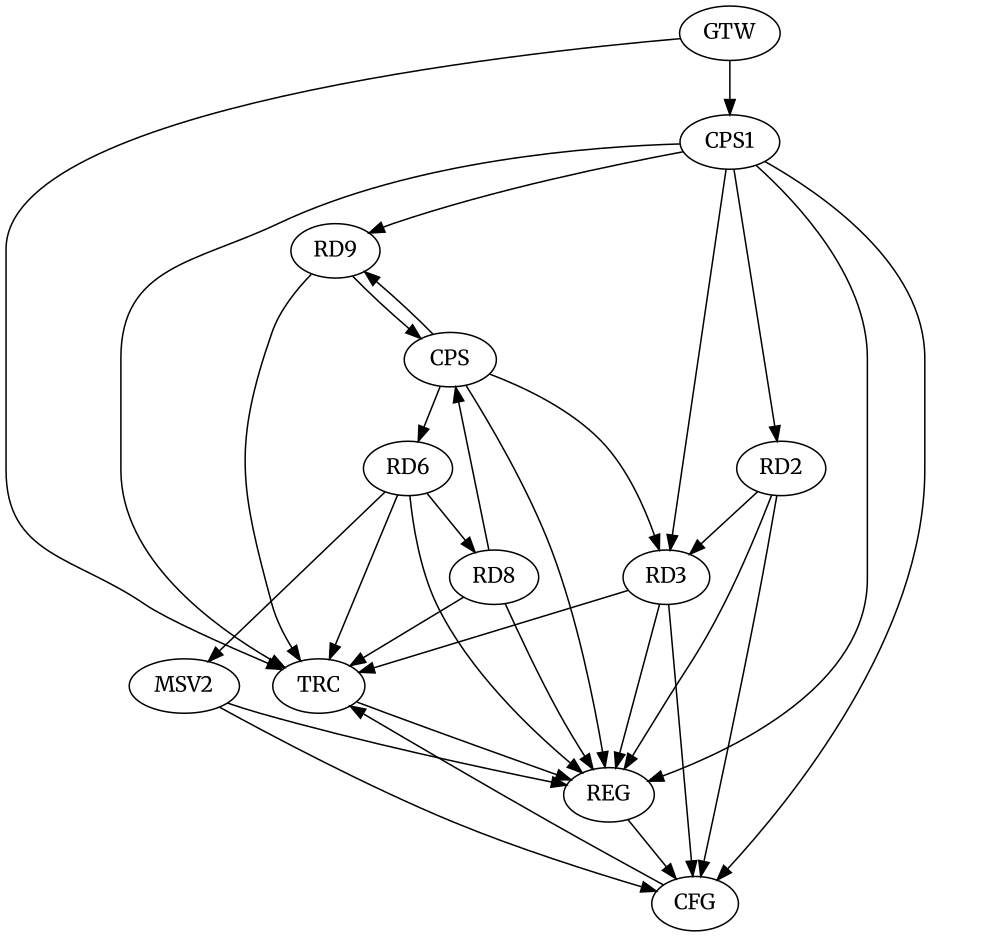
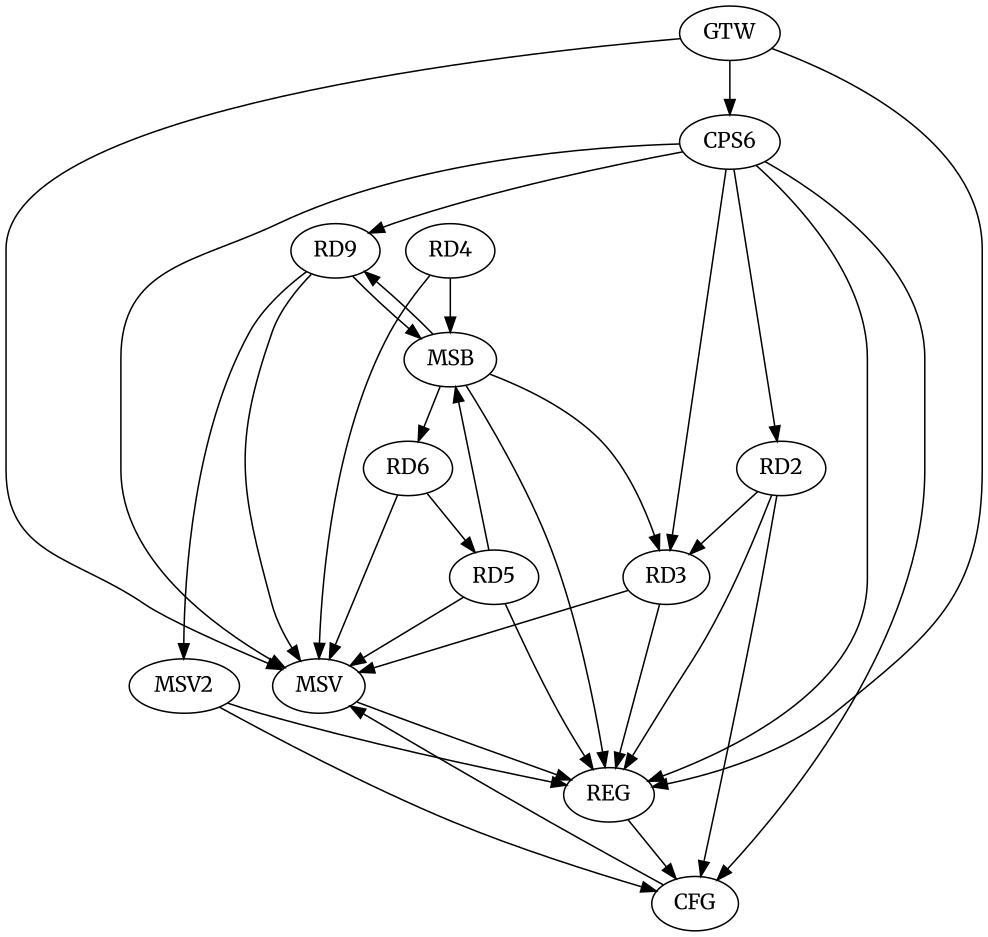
node "CPS1": label "CPS1" -> "CPS6"
node "RD4": added
node "CPS": label "CPS" -> "MSB"
edge "RD6" -> "MSV2": now "RD9" -> "MSV2"
node "RD8": label "RD8" -> "RD5"
edge "RD6" -> "REG": now "GTW" -> "REG"
node "TRC": label "TRC" -> "MSV"
edge "RD3" -> "CFG": removed
